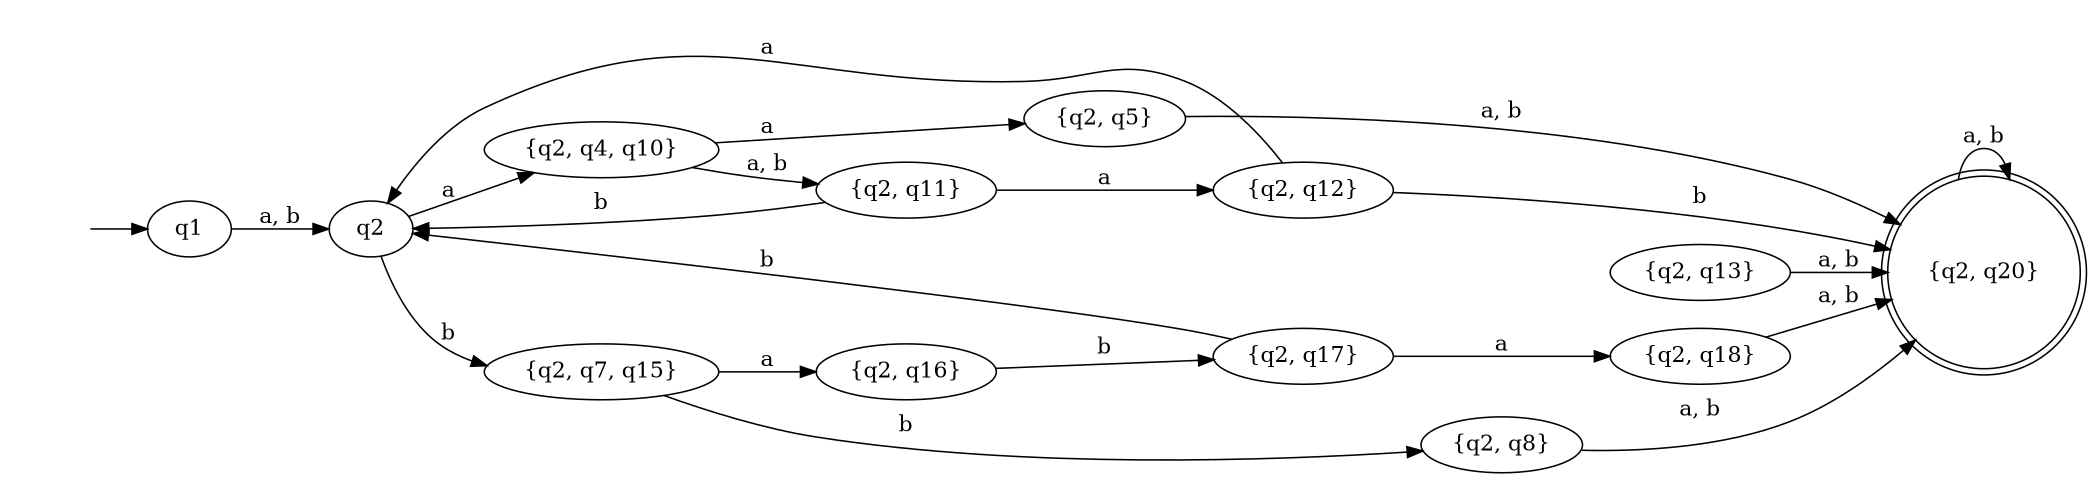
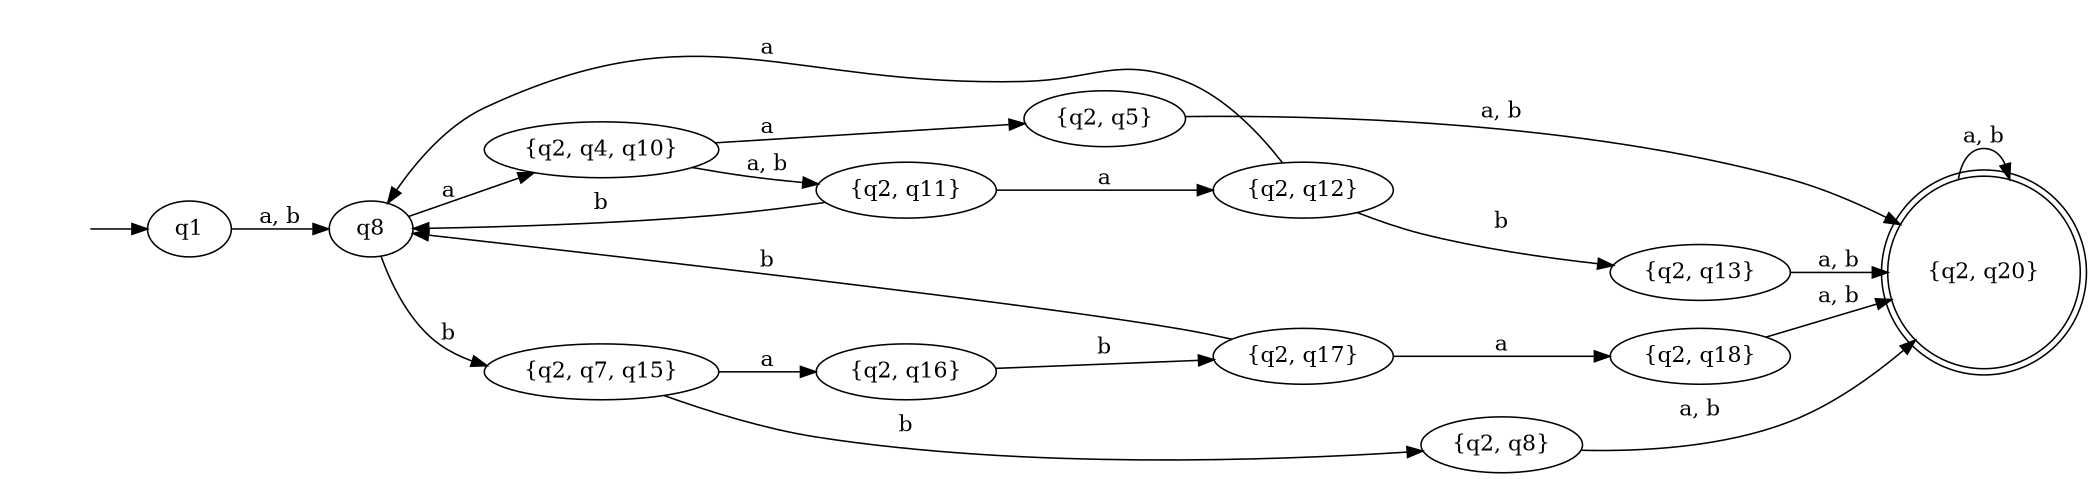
edge "{q2, q12}" -> "{q2, q20}": now "{q2, q12}" -> "{q2, q13}"
node "q2": label "q2" -> "q8"
